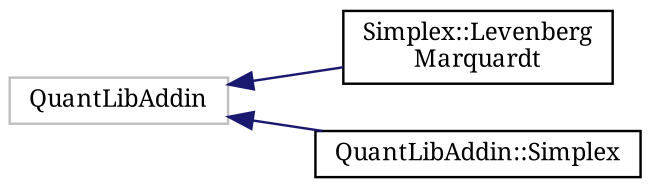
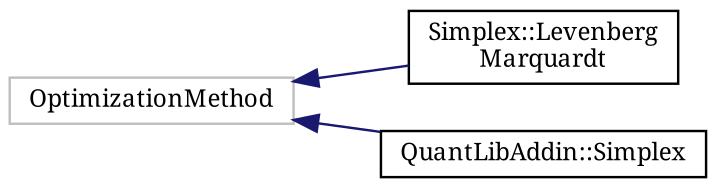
node "QuantLibAddin": label "QuantLibAddin" -> "OptimizationMethod"
